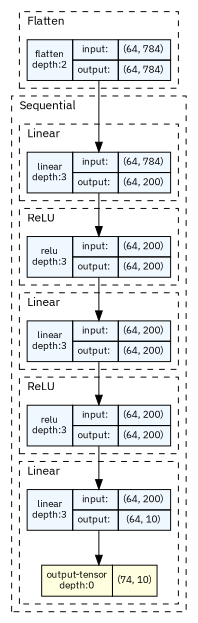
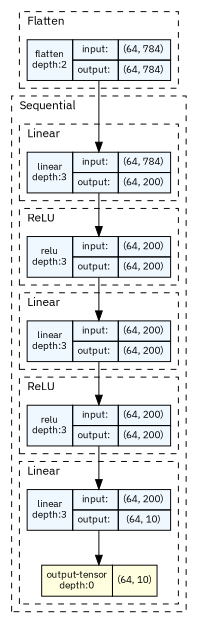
node "output-tensor": text "(74, 10)" -> "(64, 10)"
